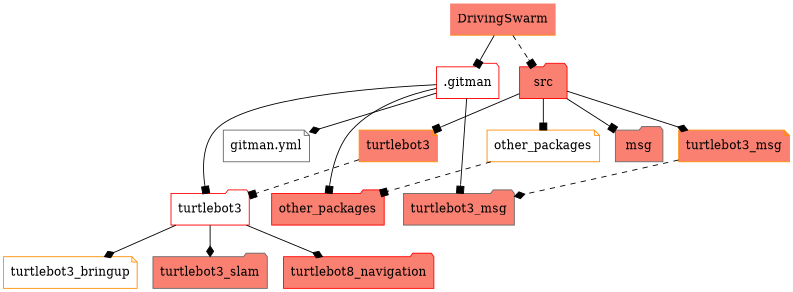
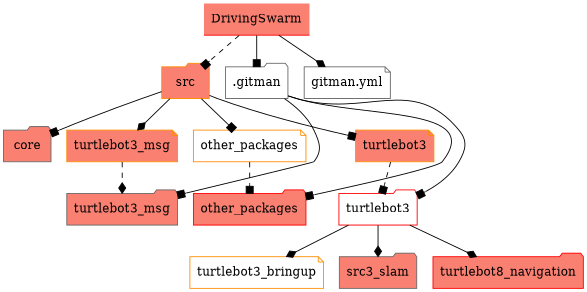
node "DrivingSwarm": color darkorange -> red
node ".gitman": color red -> gray40
node "src": color red -> darkorange
edge ".gitman" -> "gitman.yml": now "DrivingSwarm" -> "gitman.yml"
node "msg": label "msg" -> "core"
node "turtlebot3_slam": label "turtlebot3_slam" -> "src3_slam"
